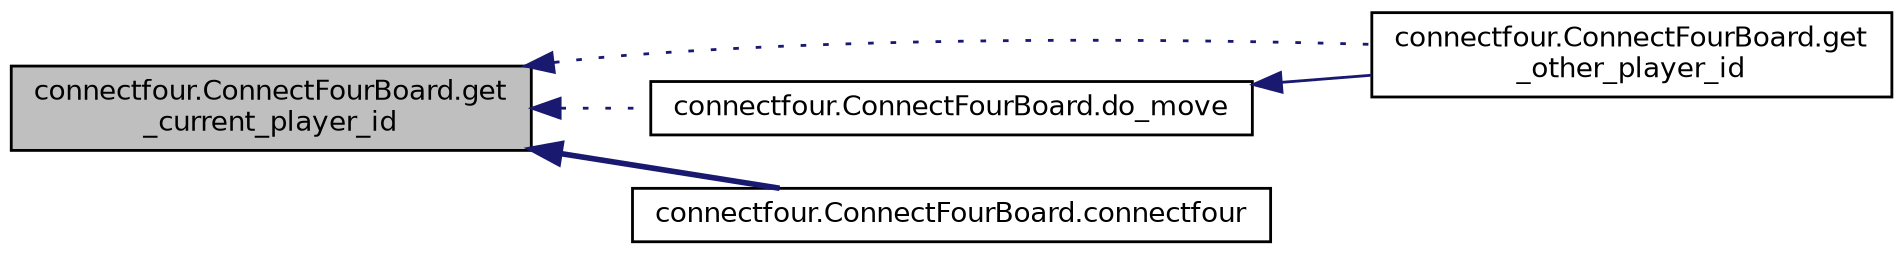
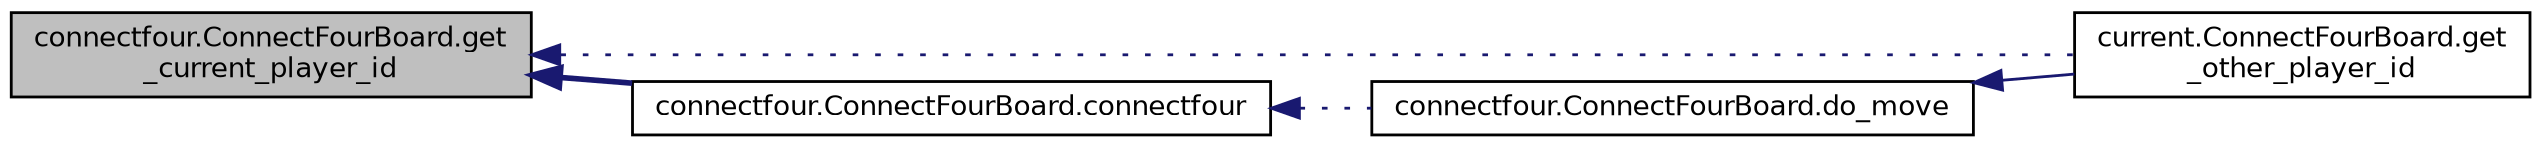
node "connectfour.ConnectFourBoard.get _other_player_id": label "connectfour.ConnectFourBoard.get _other_player_id" -> "current.ConnectFourBoard.get _other_player_id"
edge "connectfour.ConnectFourBoard.do_move" -> "connectfour.ConnectFourBoard.get _current_player_id": now "connectfour.ConnectFourBoard.do_move" -> "connectfour.ConnectFourBoard.connectfour"
